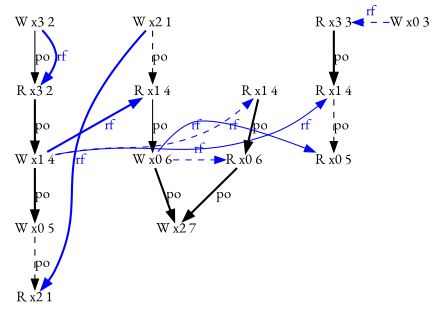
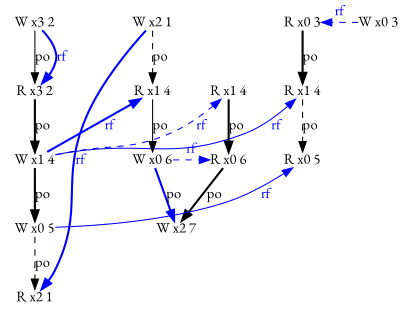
node "R x3 3": label "R x3 3" -> "R x0 3"
edge "W x0 6" -> "R x0 5": now "W x0 5" -> "R x0 5"
edge "W x0 6" -> "W x2 7": color black -> blue
